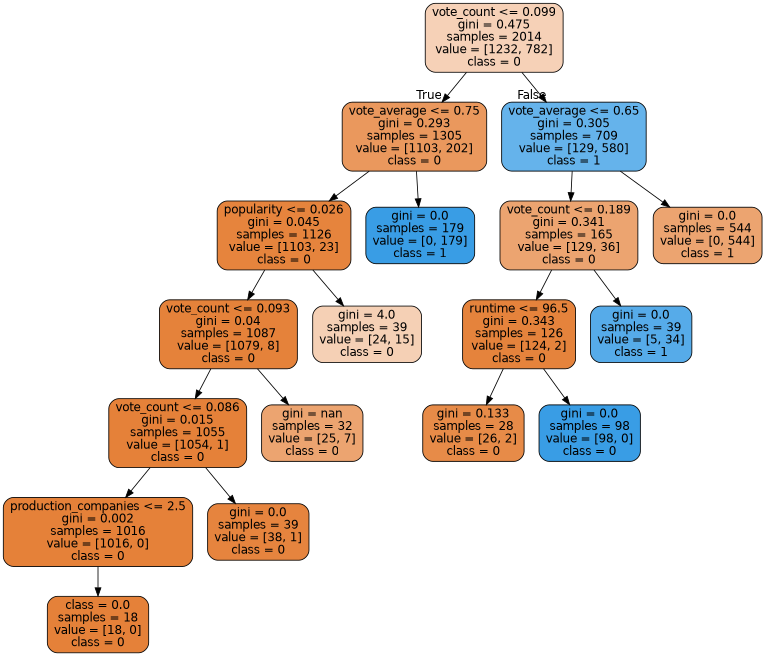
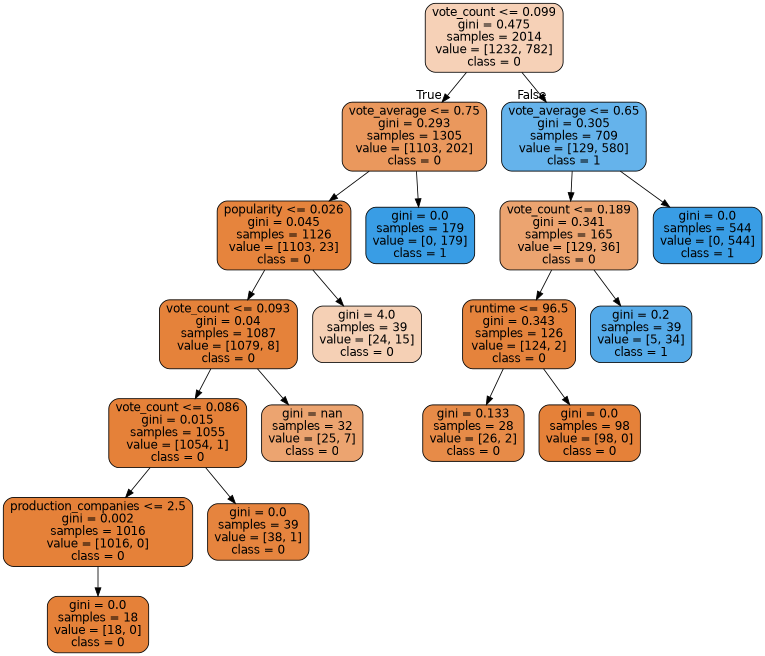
node "gini = 0.0 samples = 544 value = [0, 544] class = 1": fillcolor #eca470 -> #399de5
node "gini = 0.0 samples = 39 value = [5, 34] class = 1": label "gini = 0.0 samples = 39 value = [5, 34] class = 1" -> "gini = 0.2 samples = 39 value = [5, 34] class = 1"
node "gini = 0.0 samples = 98 value = [98, 0] class = 0": fillcolor #399de5 -> #e58139
node "class = 0.0 samples = 18 value = [18, 0] class = 0": label "class = 0.0 samples = 18 value = [18, 0] class = 0" -> "gini = 0.0 samples = 18 value = [18, 0] class = 0"
